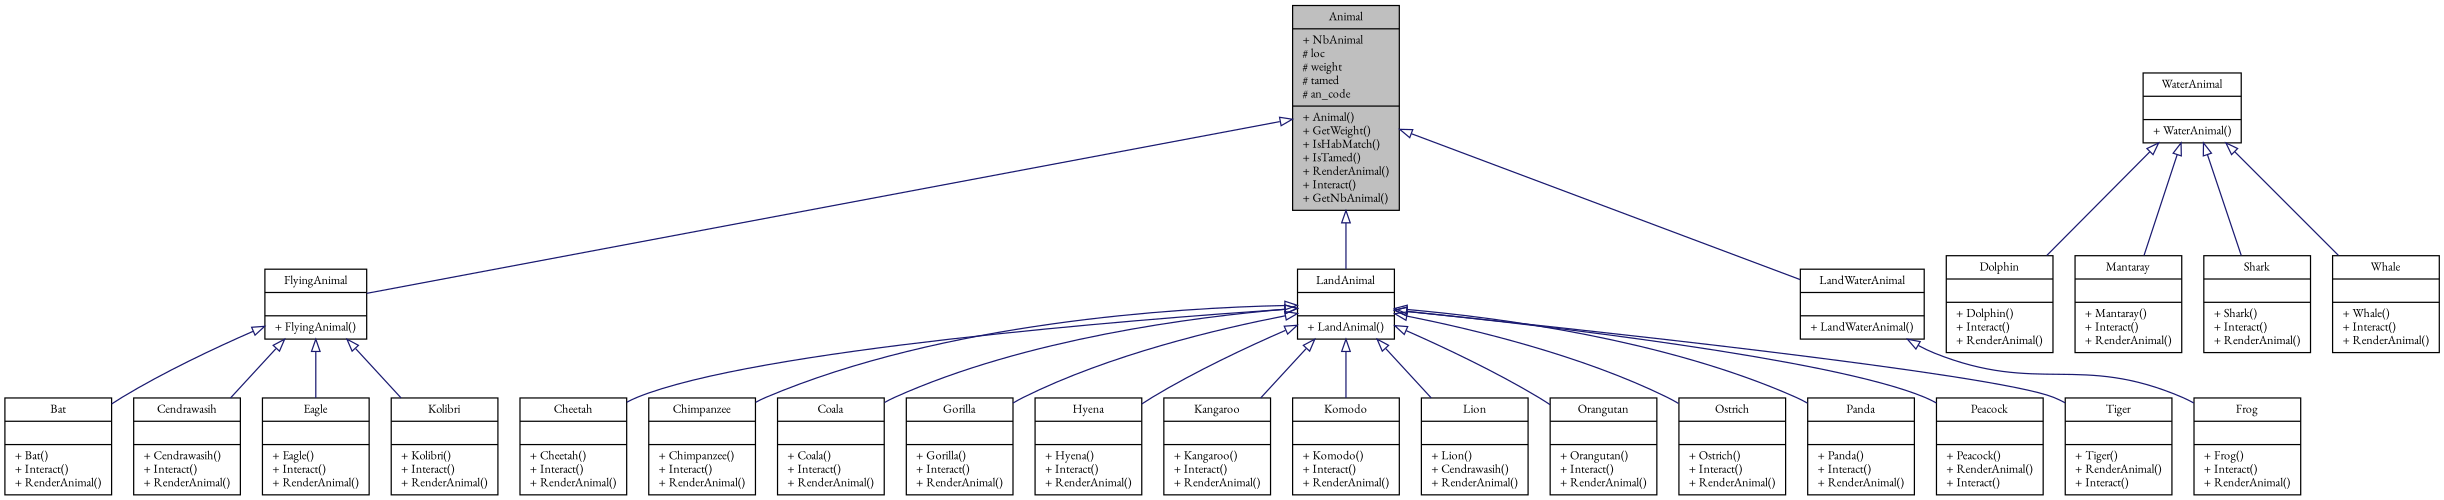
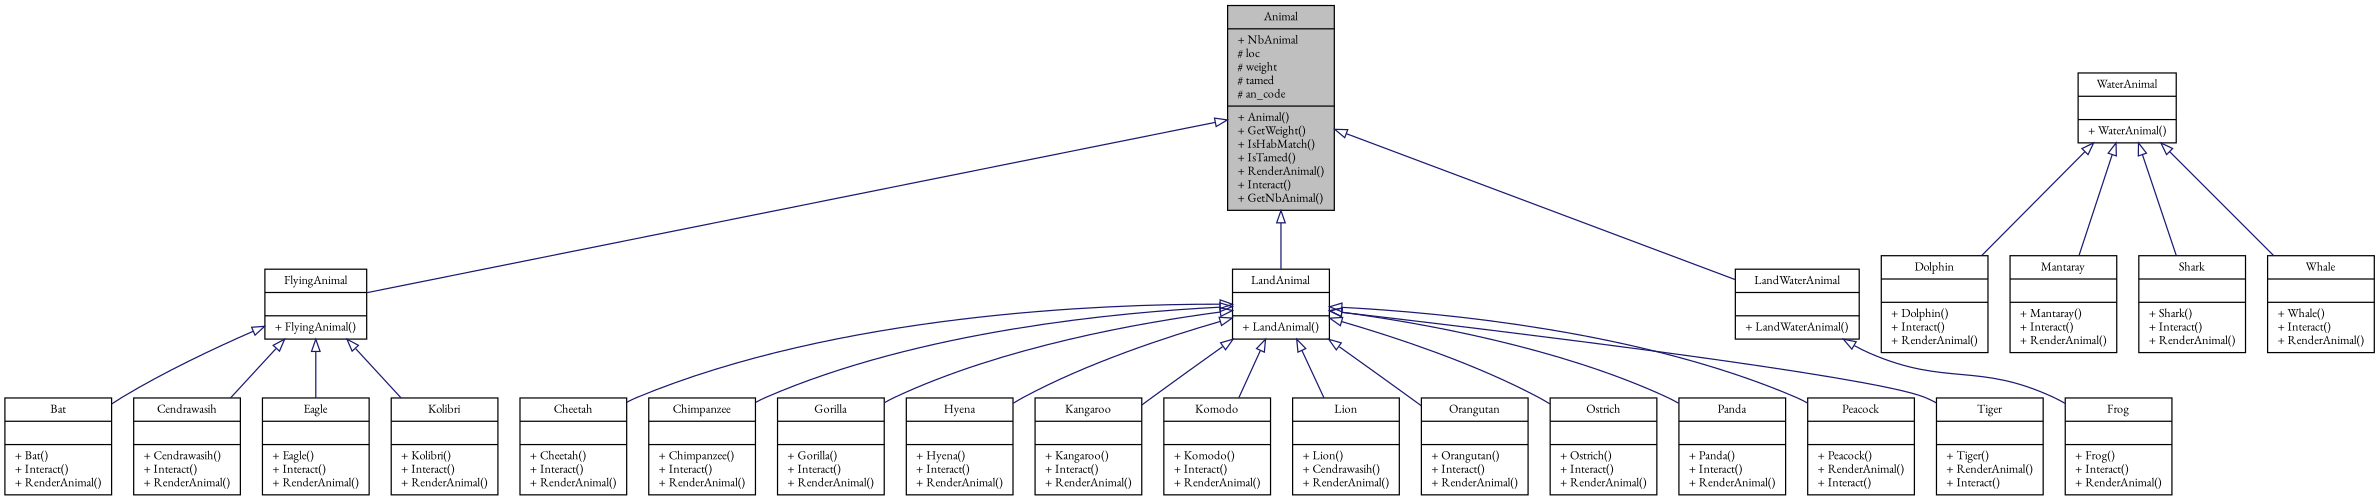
node "Coala": removed
